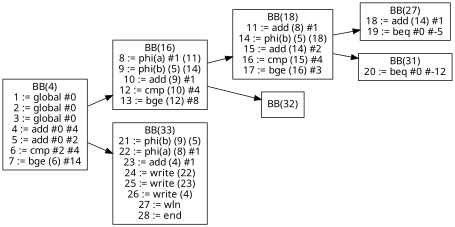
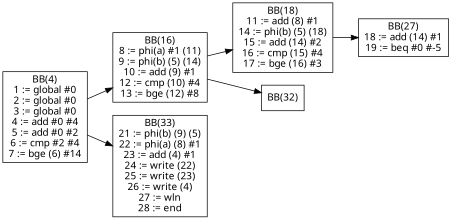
node "BB(31) 20 := beq #0 #-12": removed
